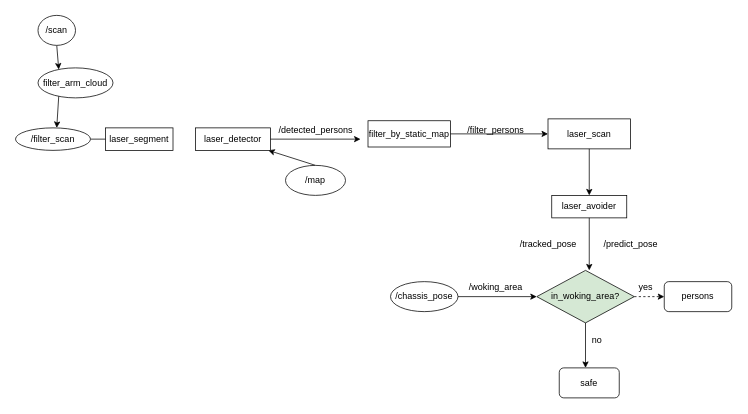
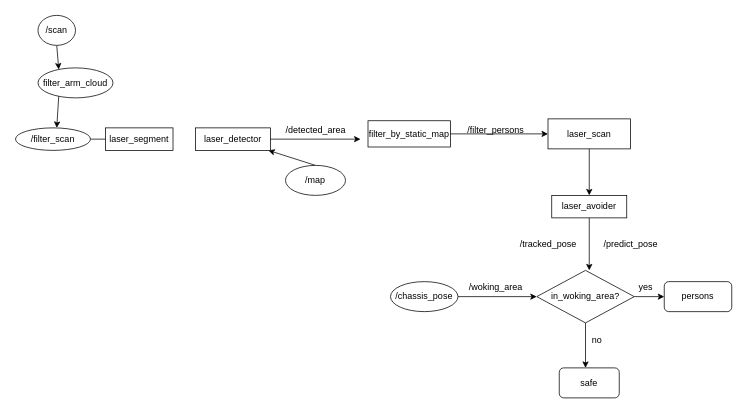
node "/detected_persons": label "/detected_persons" -> "/detected_area"
node "in_woking_area?": fillcolor #d5e8d4 -> #ffffff
edge "in_woking_area?" -> "persons": style dashed -> solid
